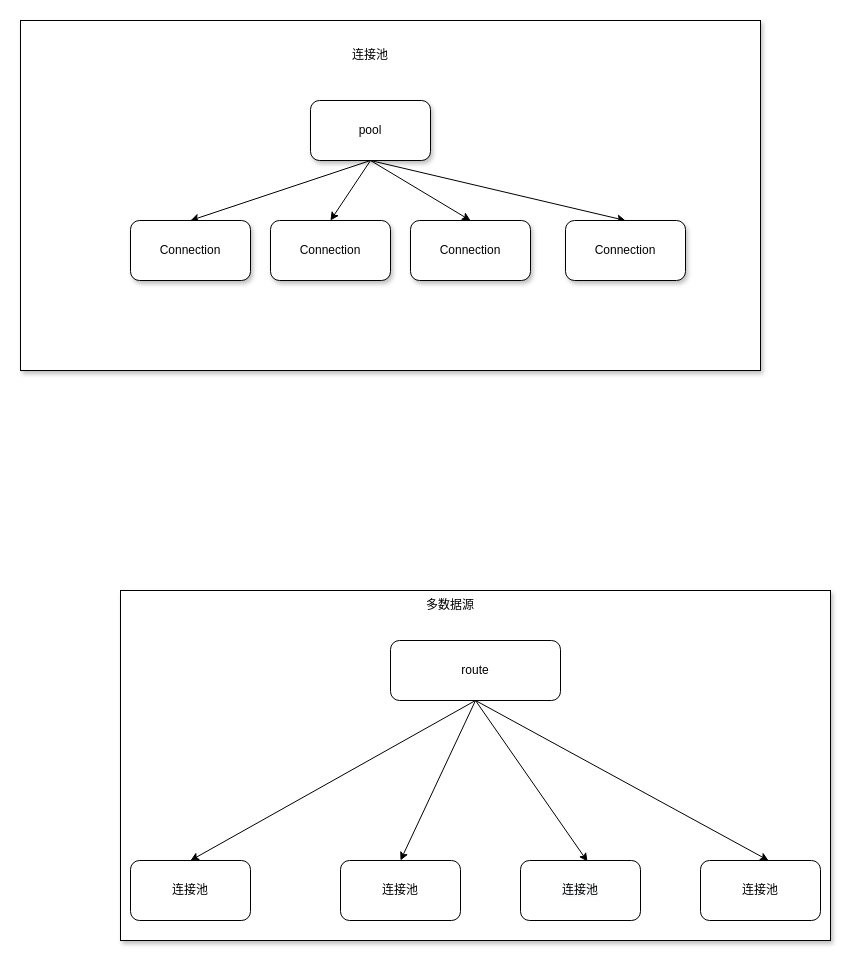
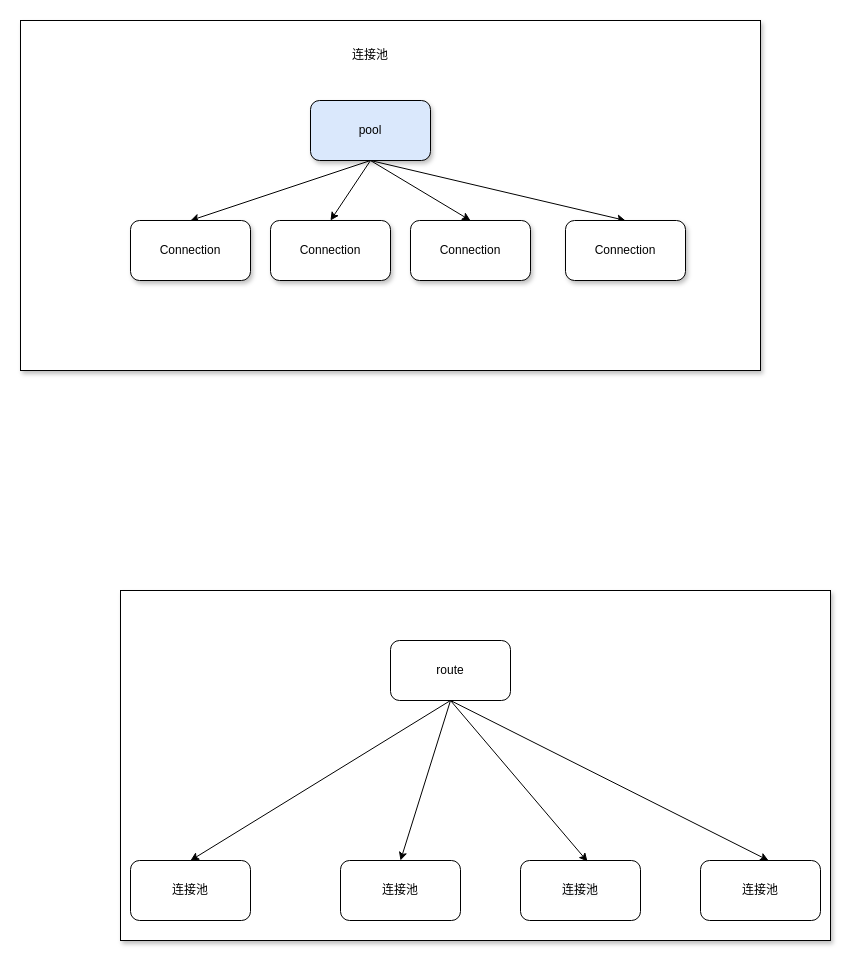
node "pool": fillcolor #ffffff -> #dae8fc
node "多数据源": removed
node "route": size 170x60 -> 120x60
